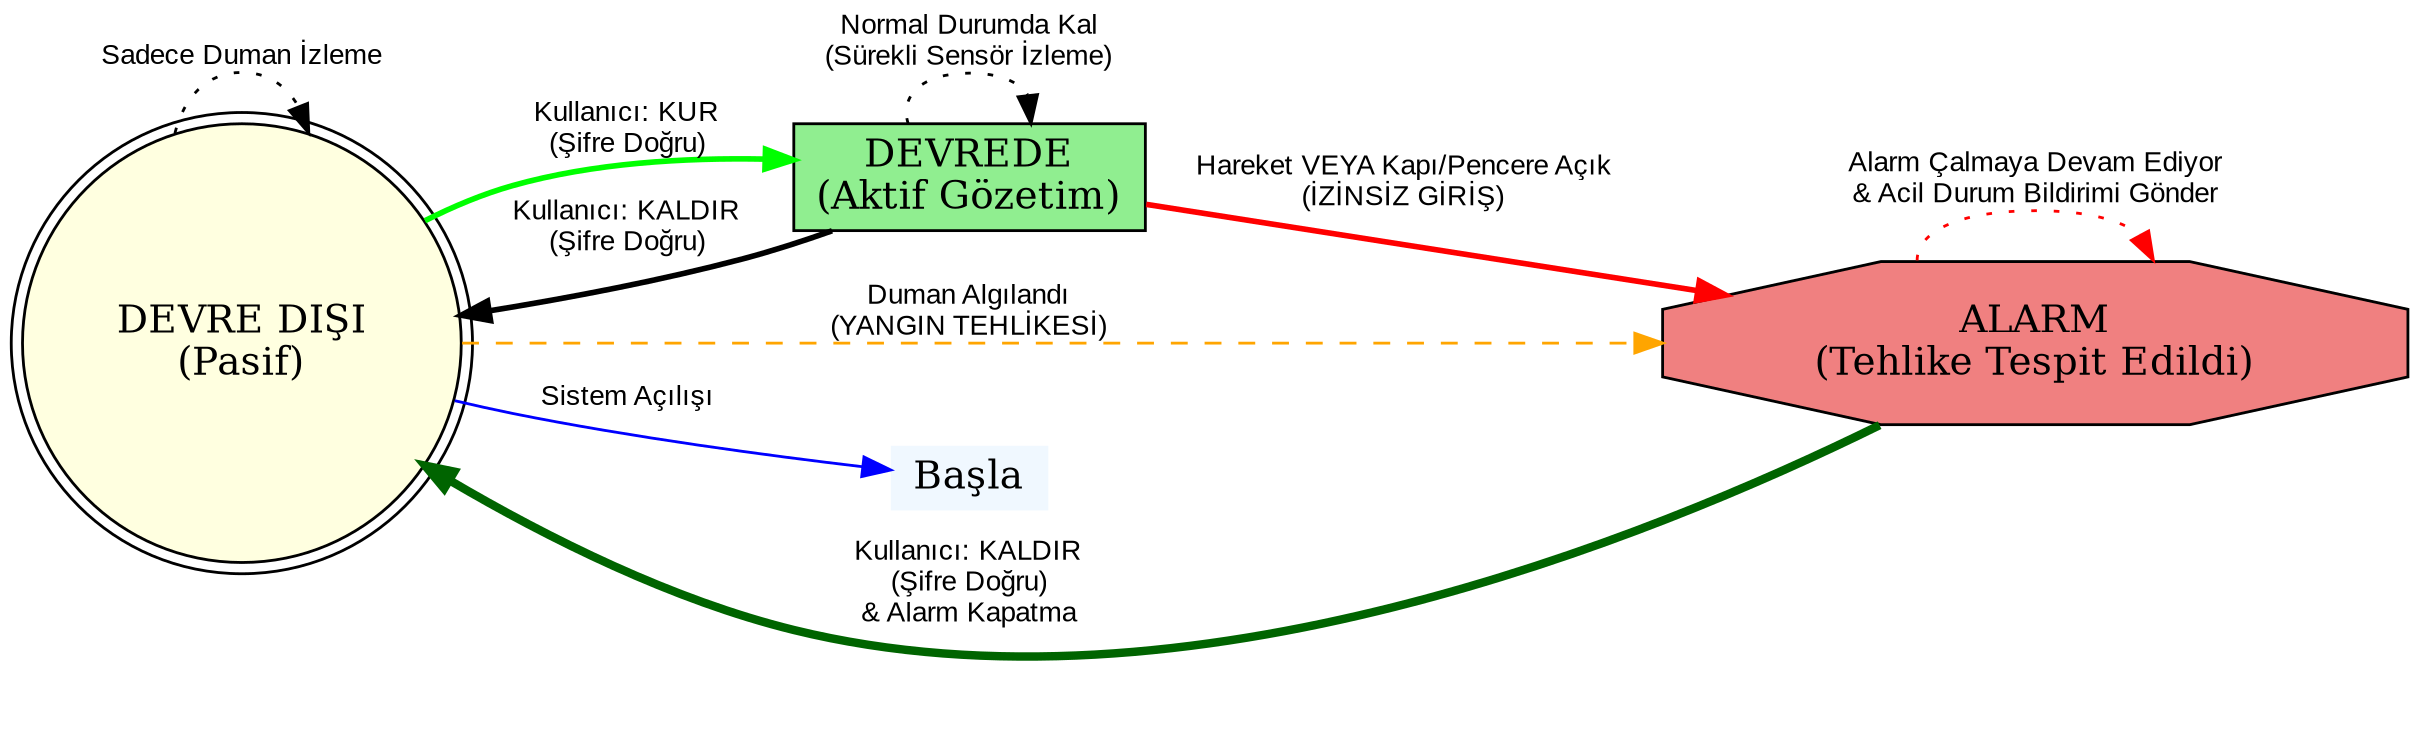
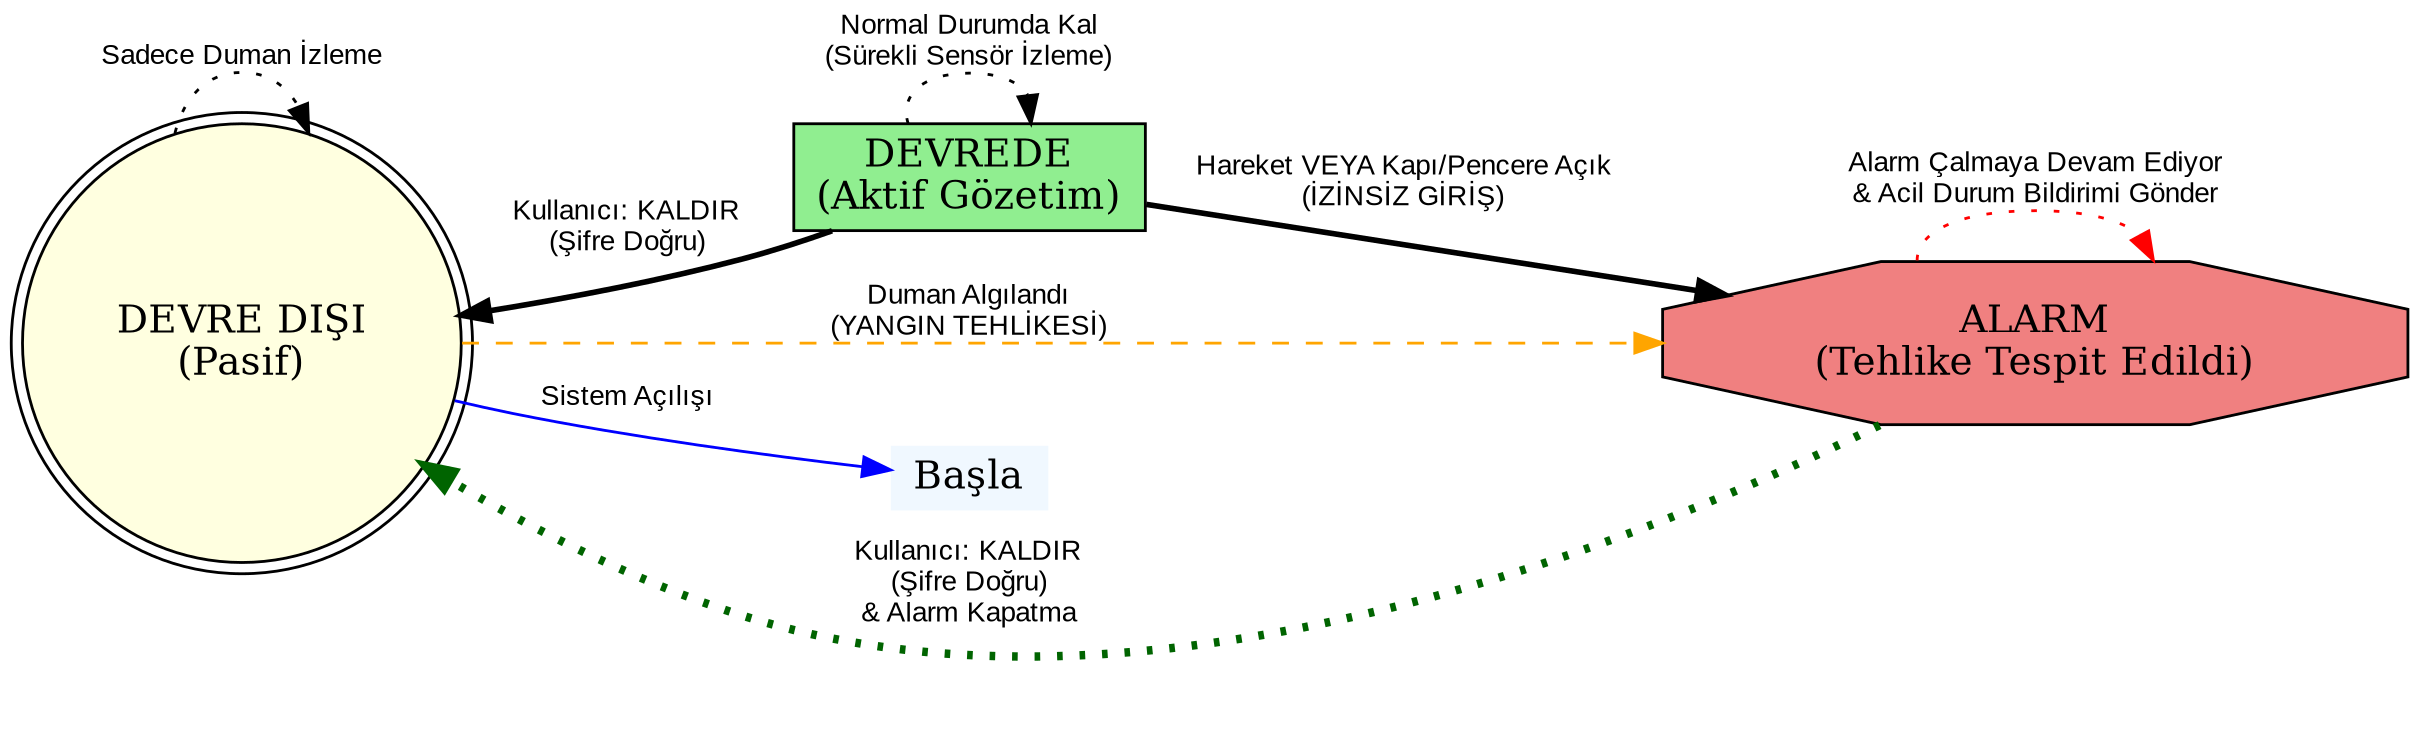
edge "DEVRE DIŞI (Pasif)" -> "DEVREDE (Aktif Gözetim)": removed, label "Kullanıcı: KUR (Şifre Doğru)"
edge "DEVREDE (Aktif Gözetim)" -> "ALARM (Tehlike Tespit Edildi)": color red -> black
edge "ALARM (Tehlike Tespit Edildi)" -> "DEVRE DIŞI (Pasif)": style solid -> dotted
